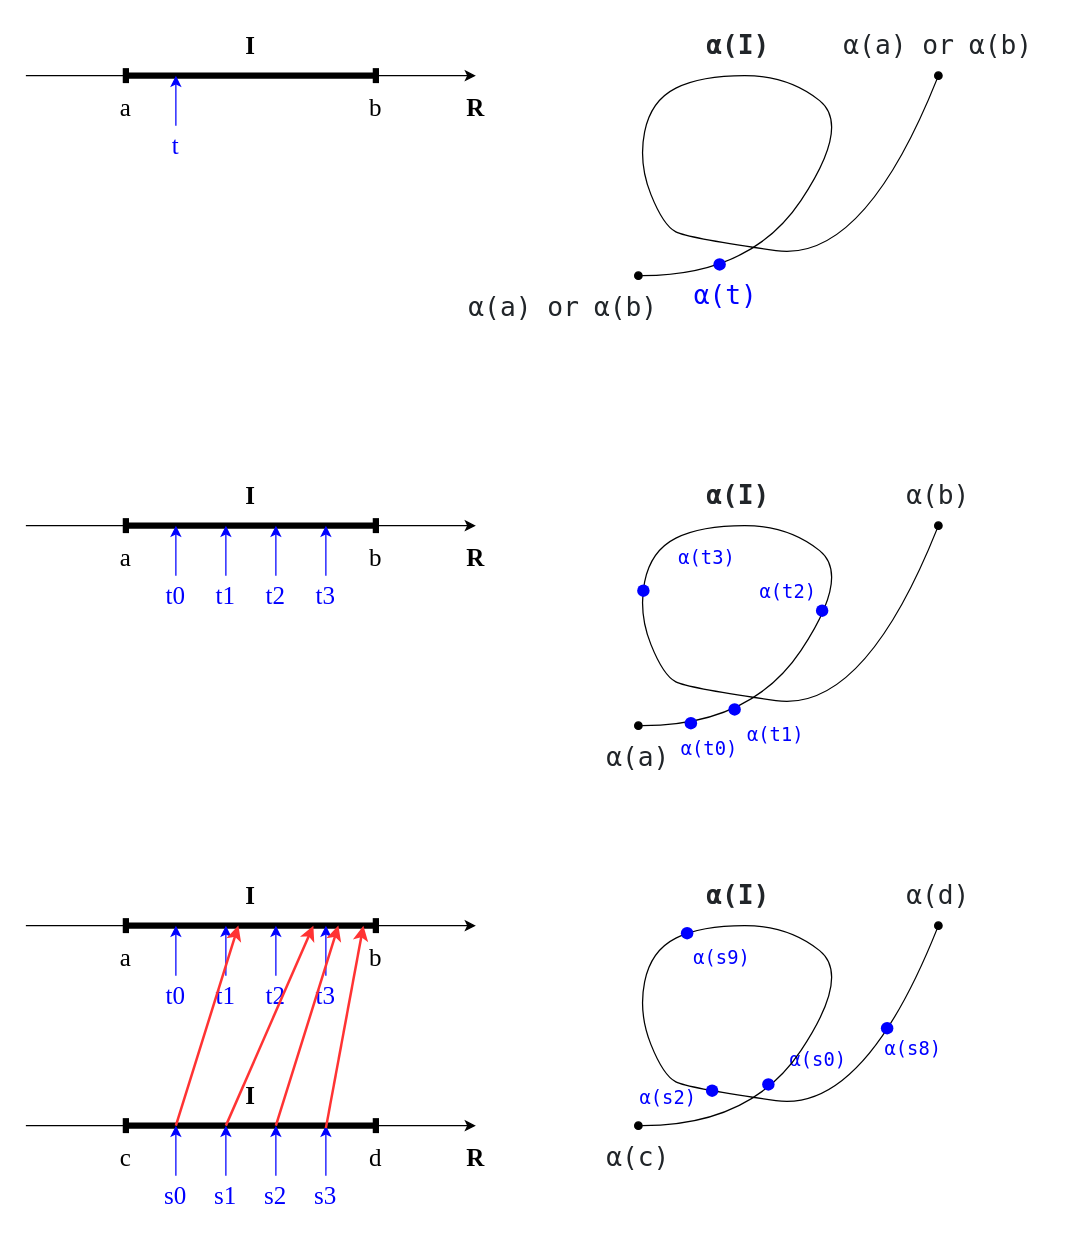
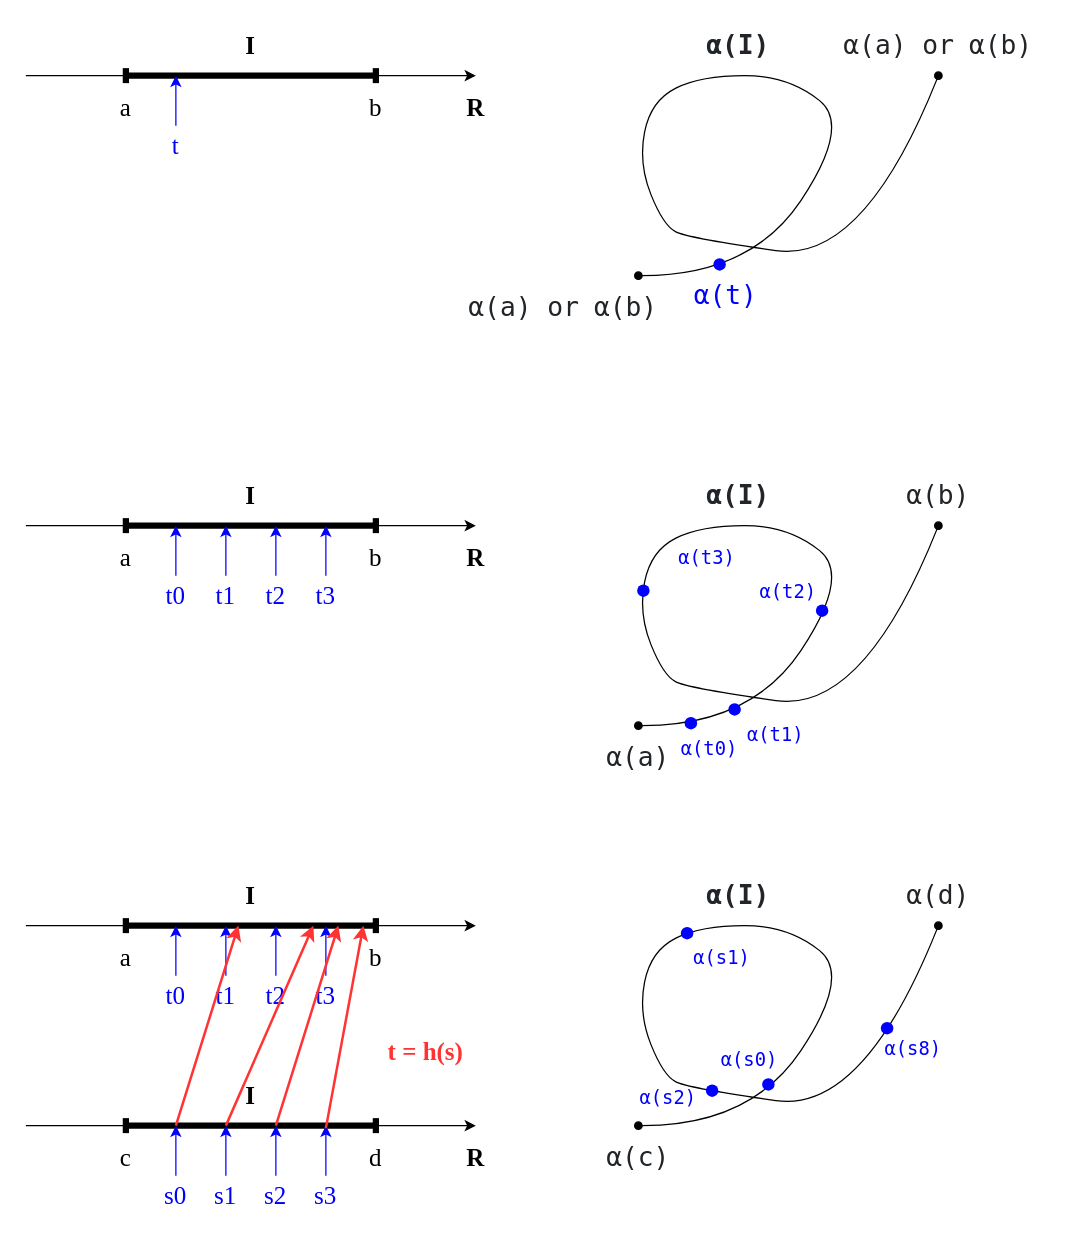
node "α(s9)": label "α(s9)" -> "α(s1)"
node "t = h(s)": added
node "α(s0)": moved (818, 1059) -> (749, 1059)
